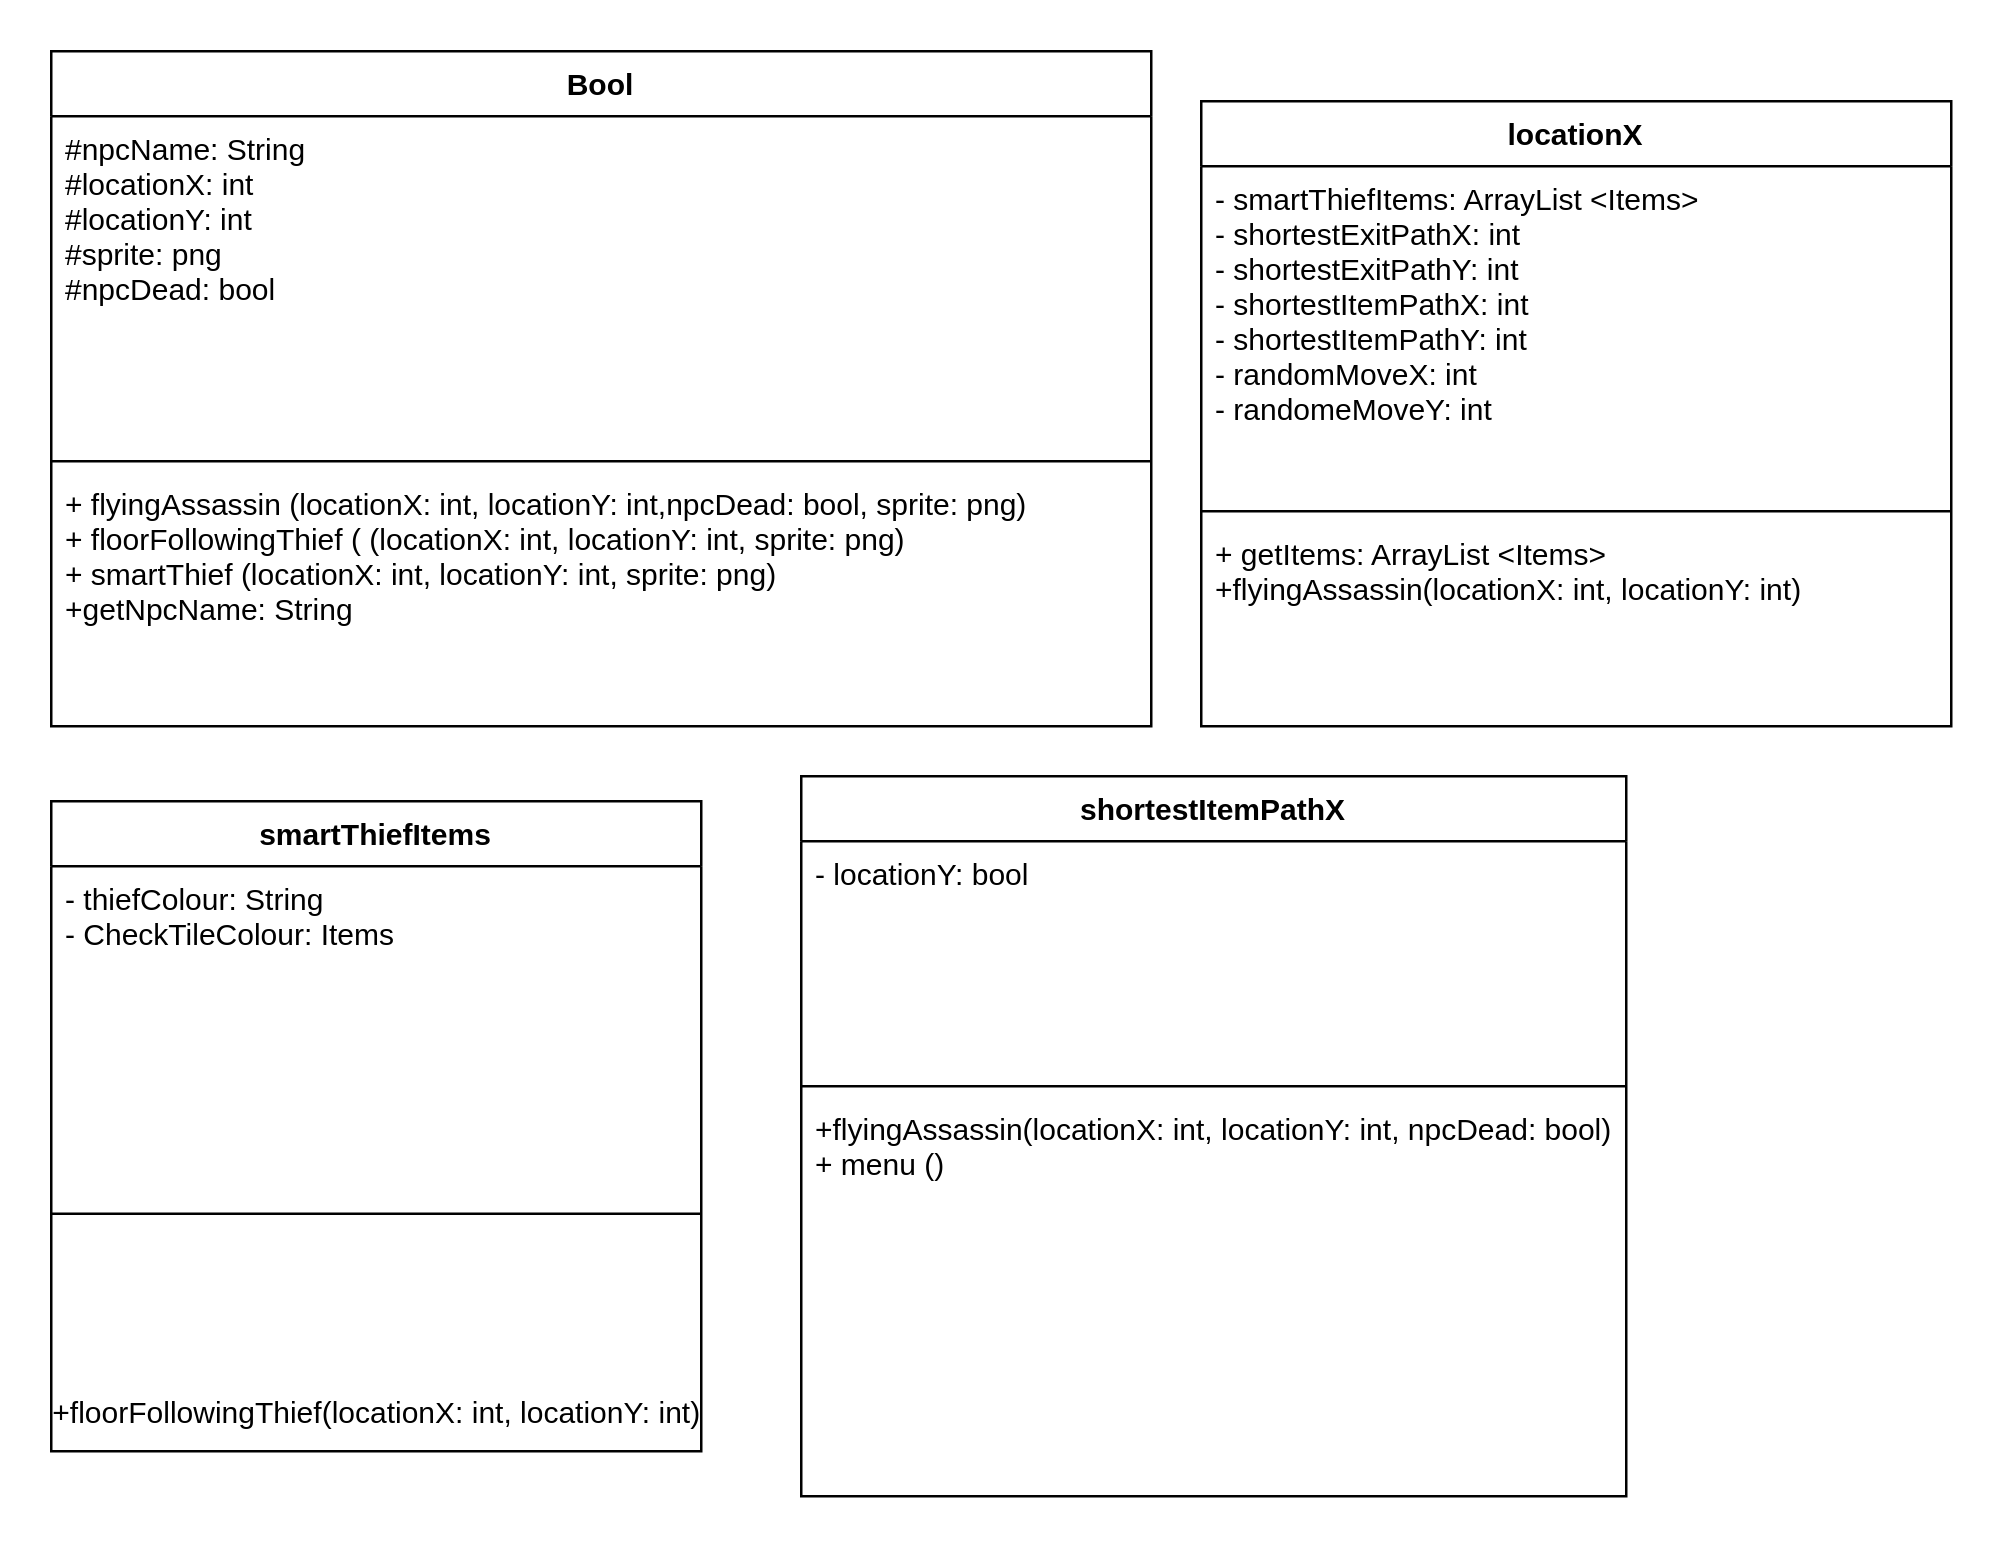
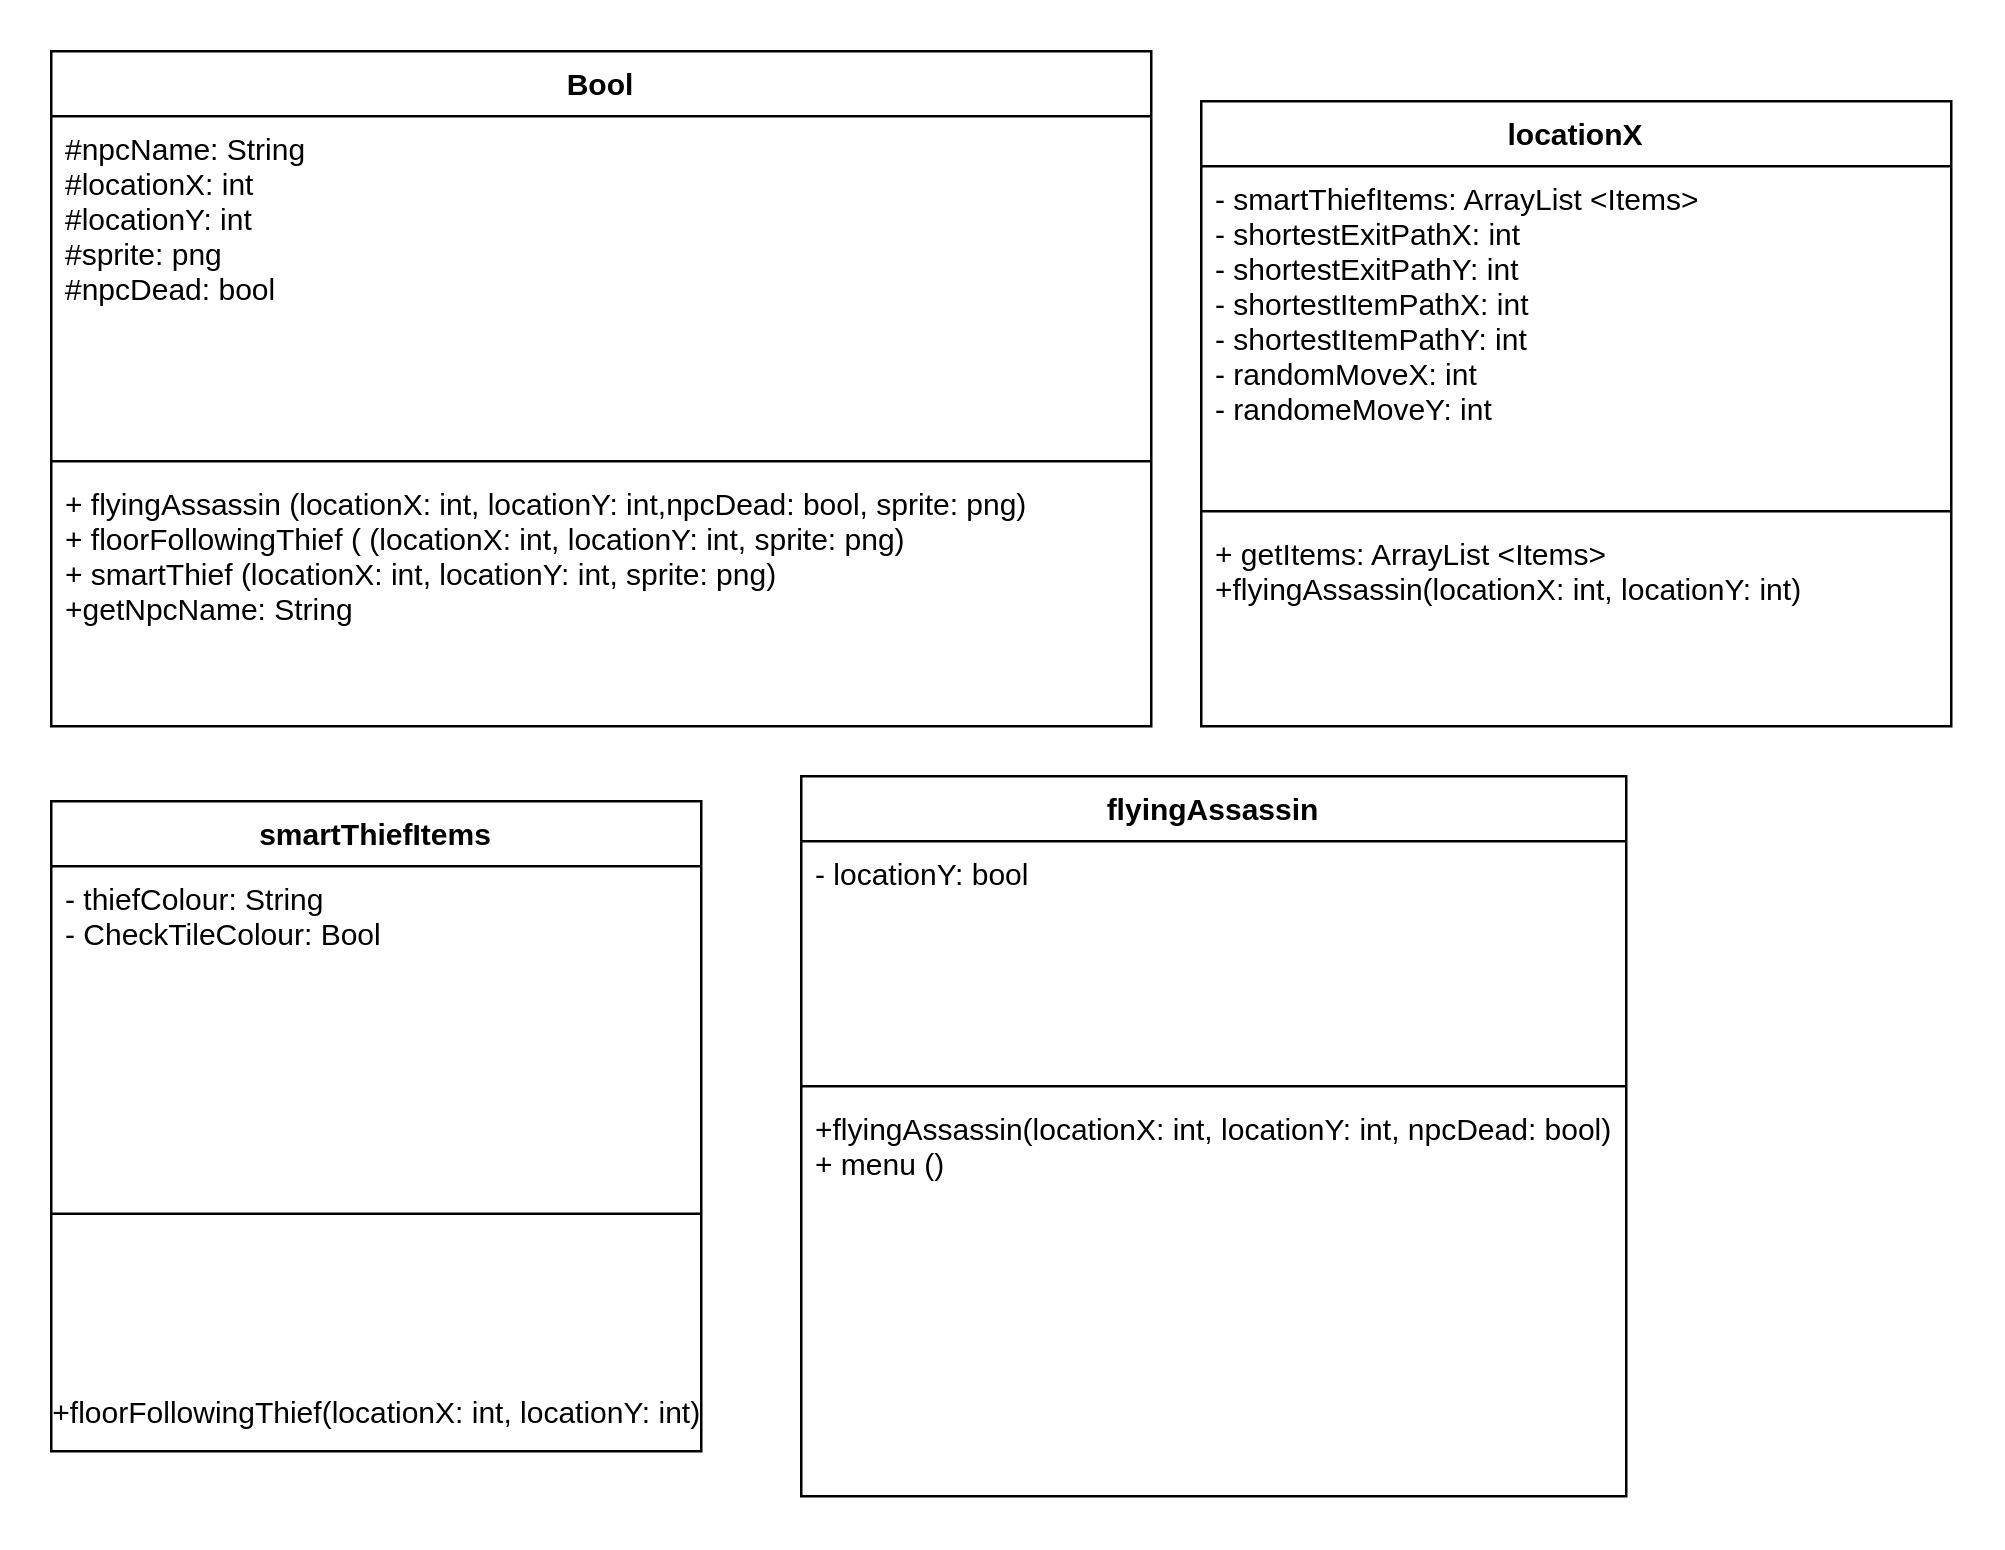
node "shortestItemPathX": label "shortestItemPathX" -> "flyingAssassin"
node "- thiefColour: String - CheckTileColour: Items": label "- thiefColour: String - CheckTileColour: Items" -> "- thiefColour: String - CheckTileColour: Bool"
